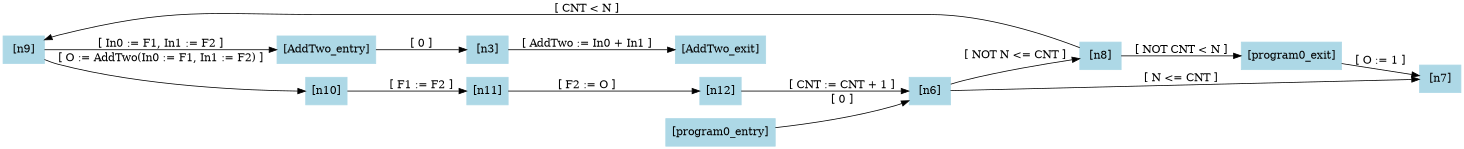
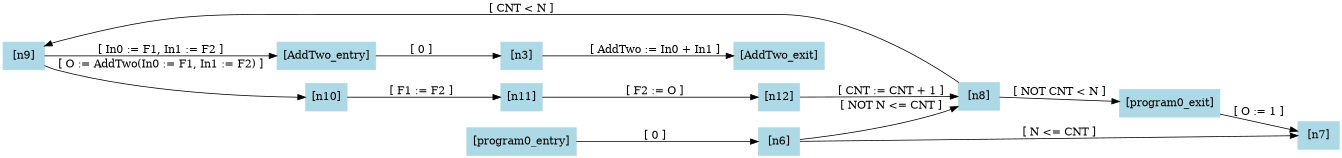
edge "[n12]" -> "[n6]": now "[n12]" -> "[n8]"
